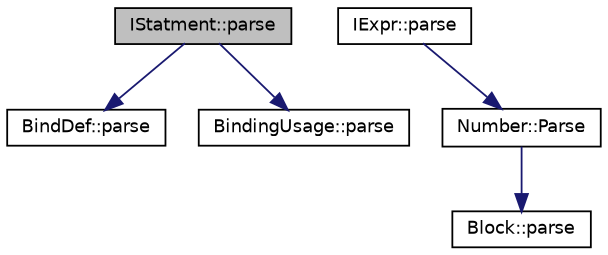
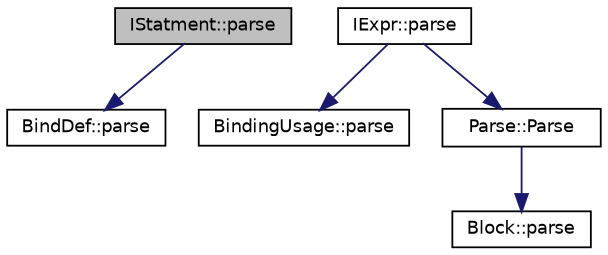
edge "IStatment::parse" -> "BindingUsage::parse": now "IExpr::parse" -> "BindingUsage::parse"
node "Number::Parse": label "Number::Parse" -> "Parse::Parse"
